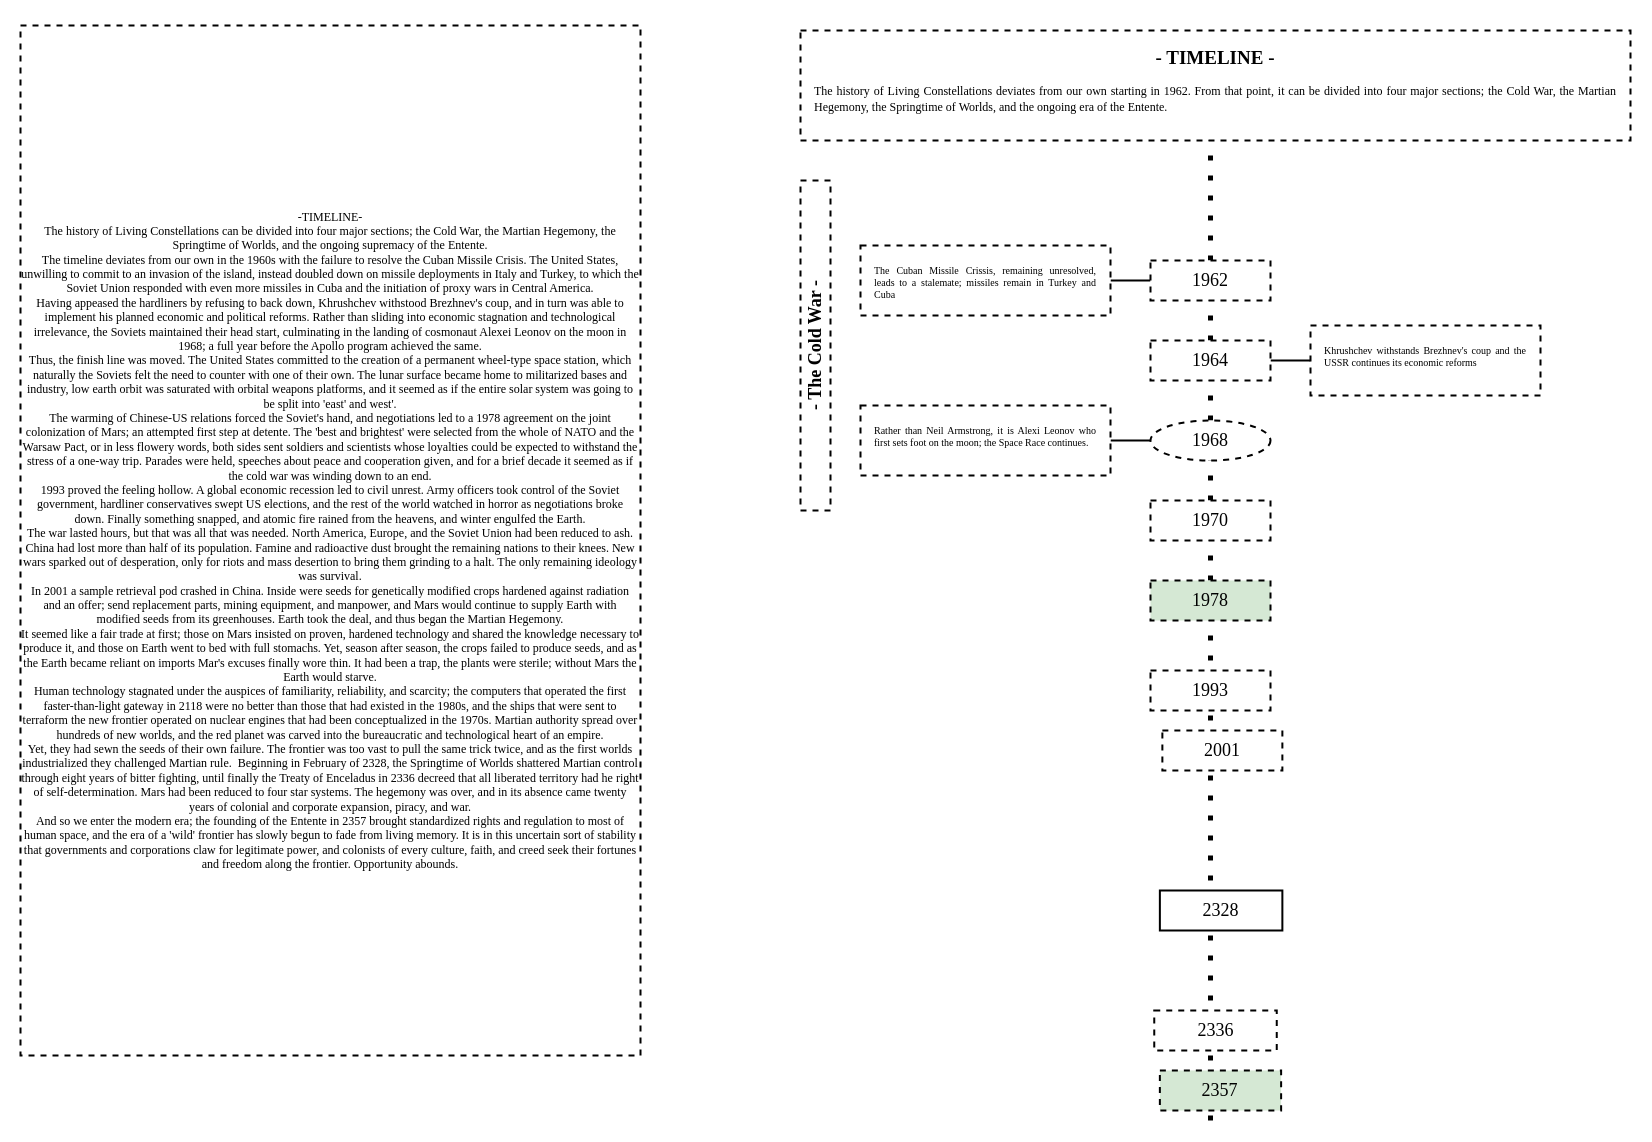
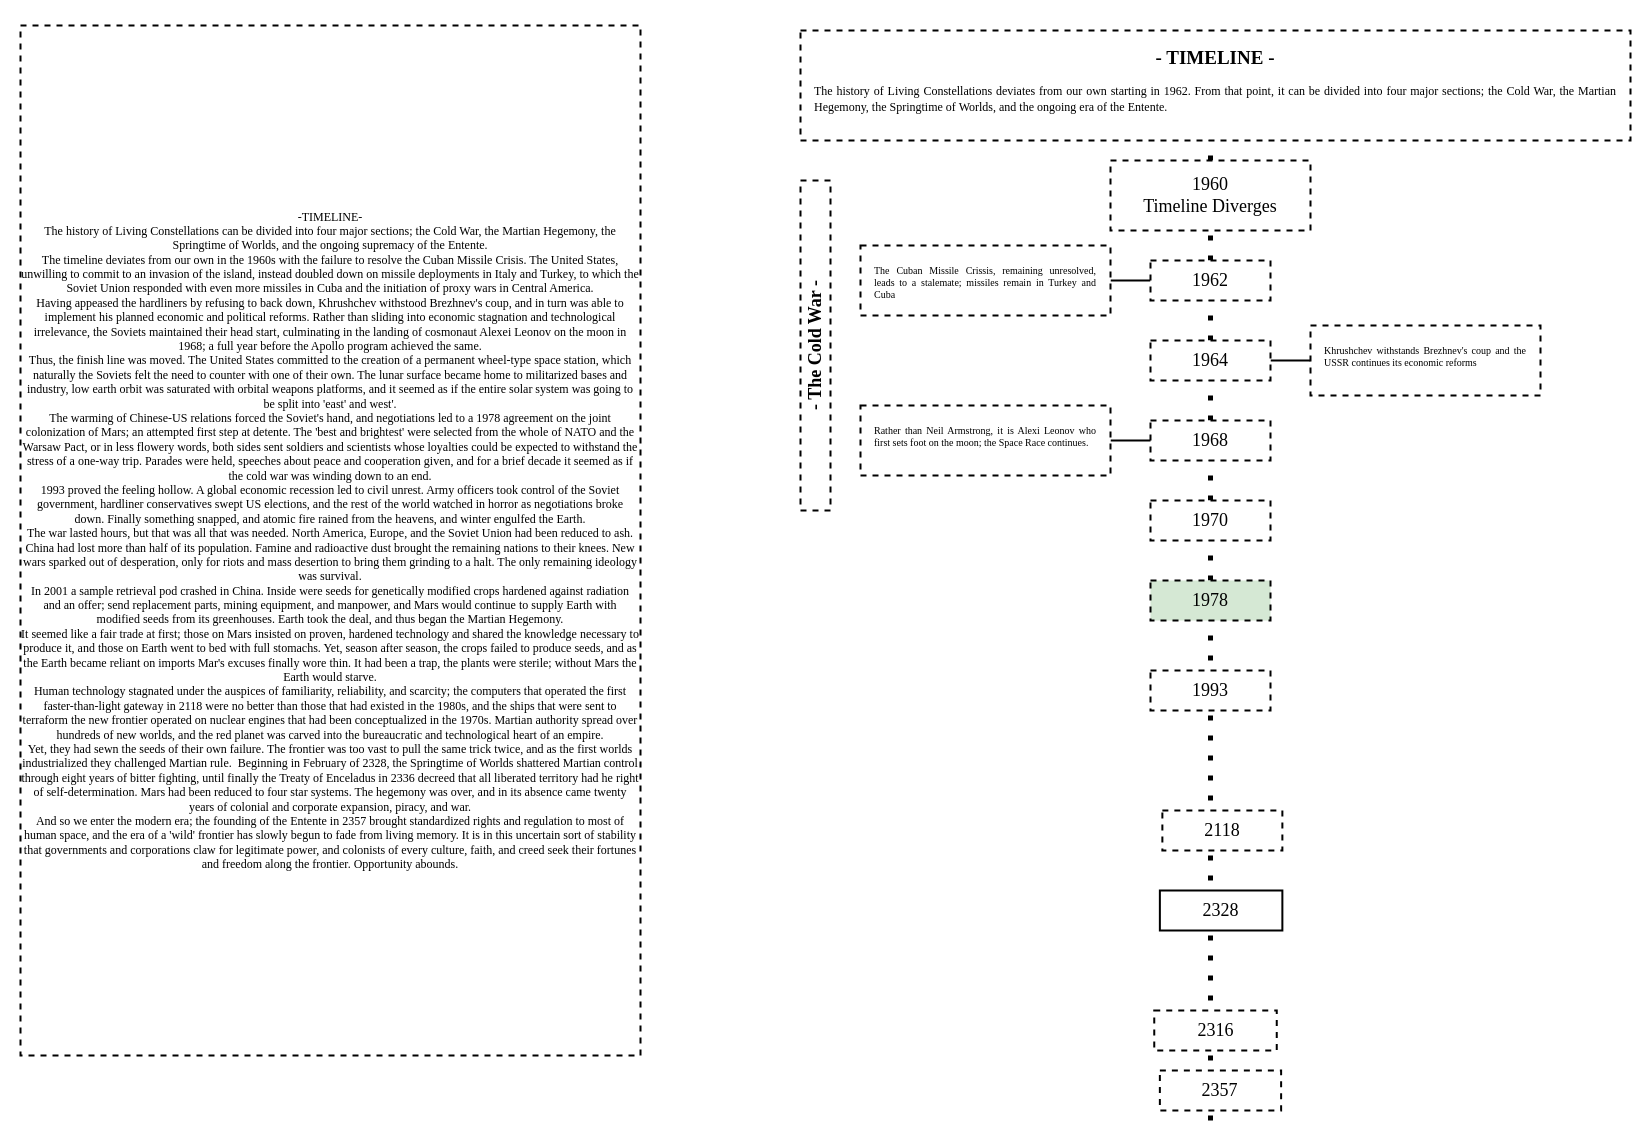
node "1960 Timeline Diverges": added
node "1968": shape ellipse -> rectangle
node "2001": removed
node "2118": added
node "2336": label "2336" -> "2316"
node "2357": fillcolor #d5e8d4 -> #ffffff
